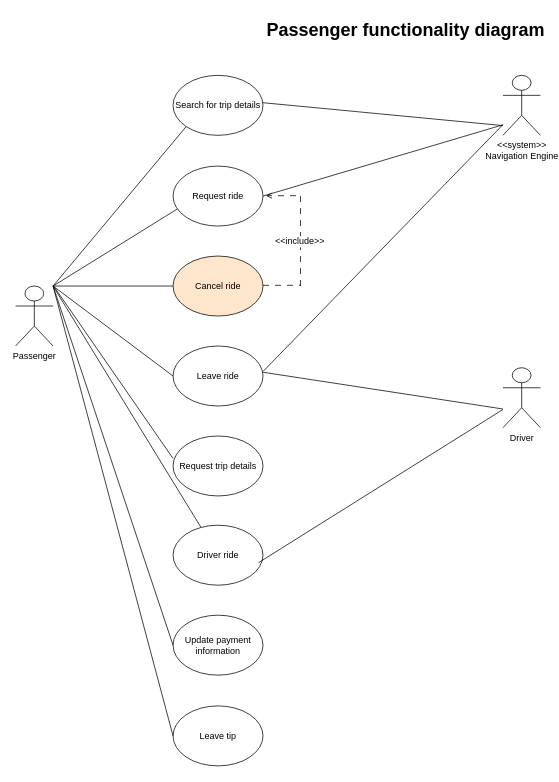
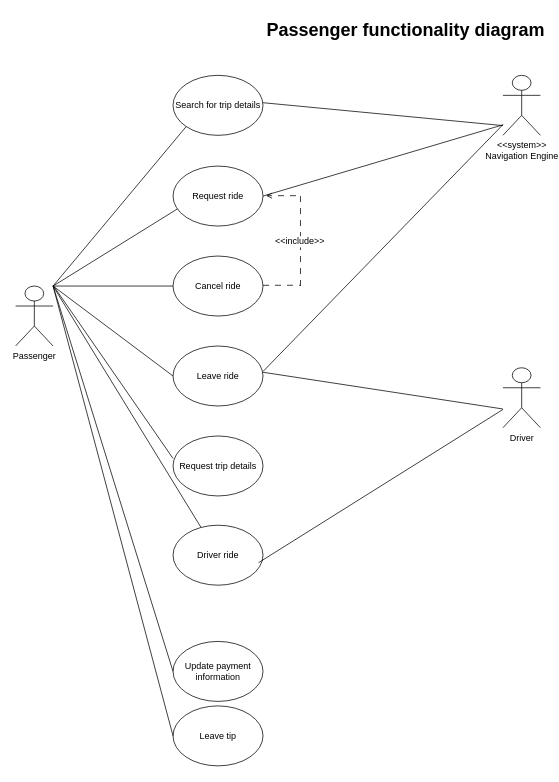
node "Cancel ride": fillcolor #ffe6cc -> #ffffff
node "Update payment information": moved (218, 645) -> (218, 672)
